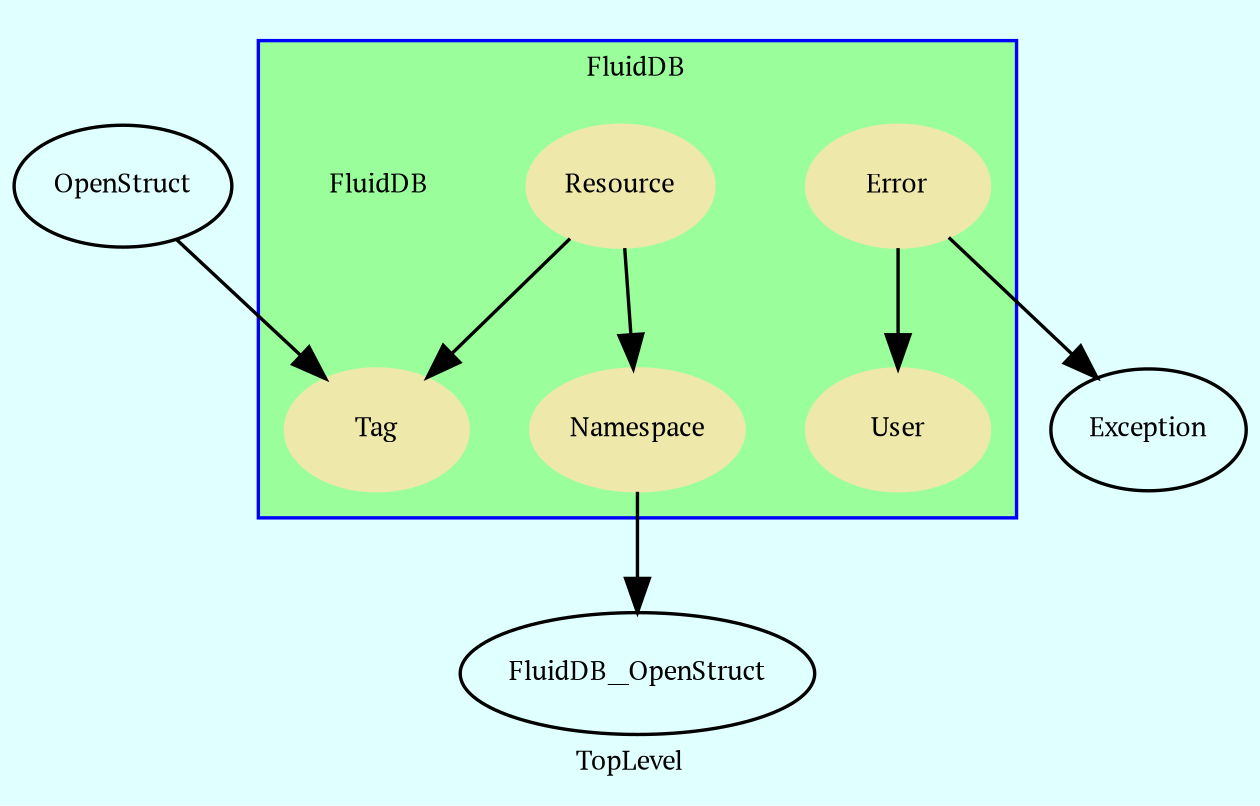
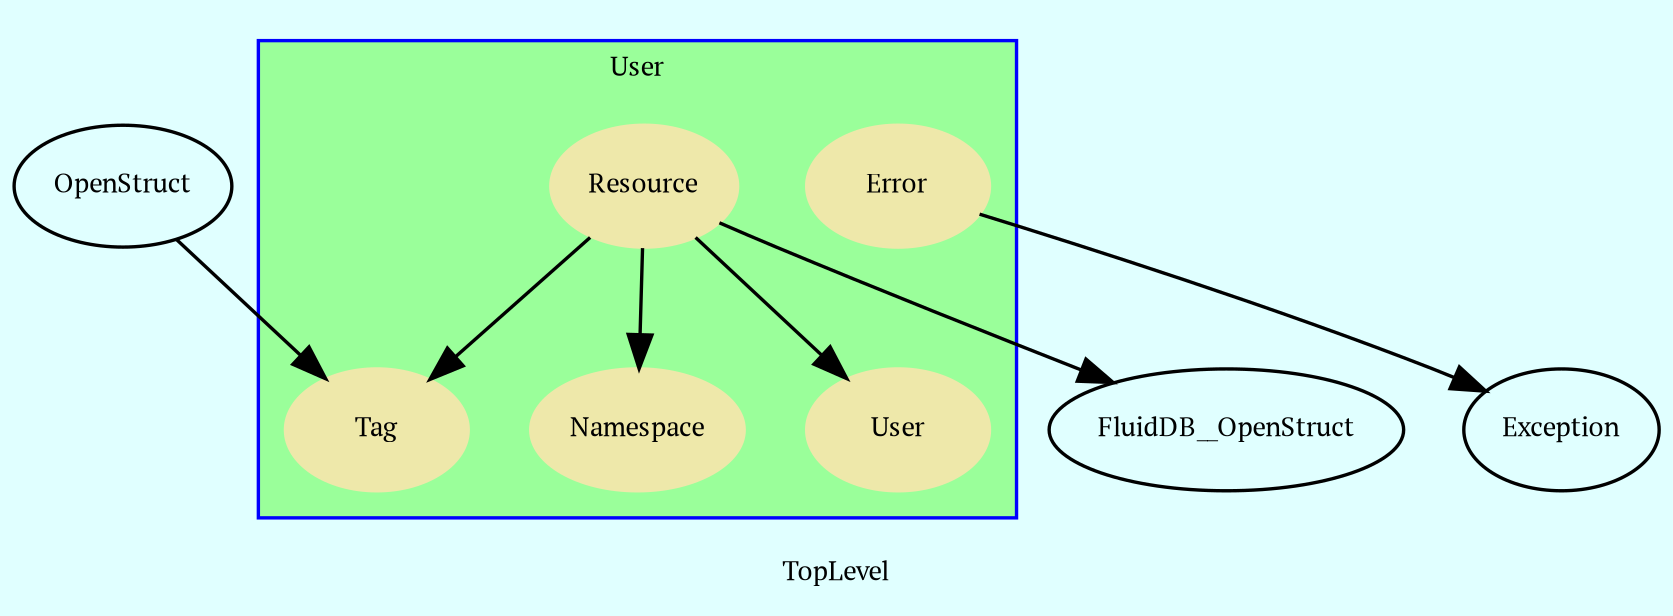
cluster "FluidDB": label "FluidDB" -> "User"
node "FluidDB": removed
edge "Error" -> "User": now "Resource" -> "User"
edge "Namespace" -> "FluidDB__OpenStruct": now "Resource" -> "FluidDB__OpenStruct"
